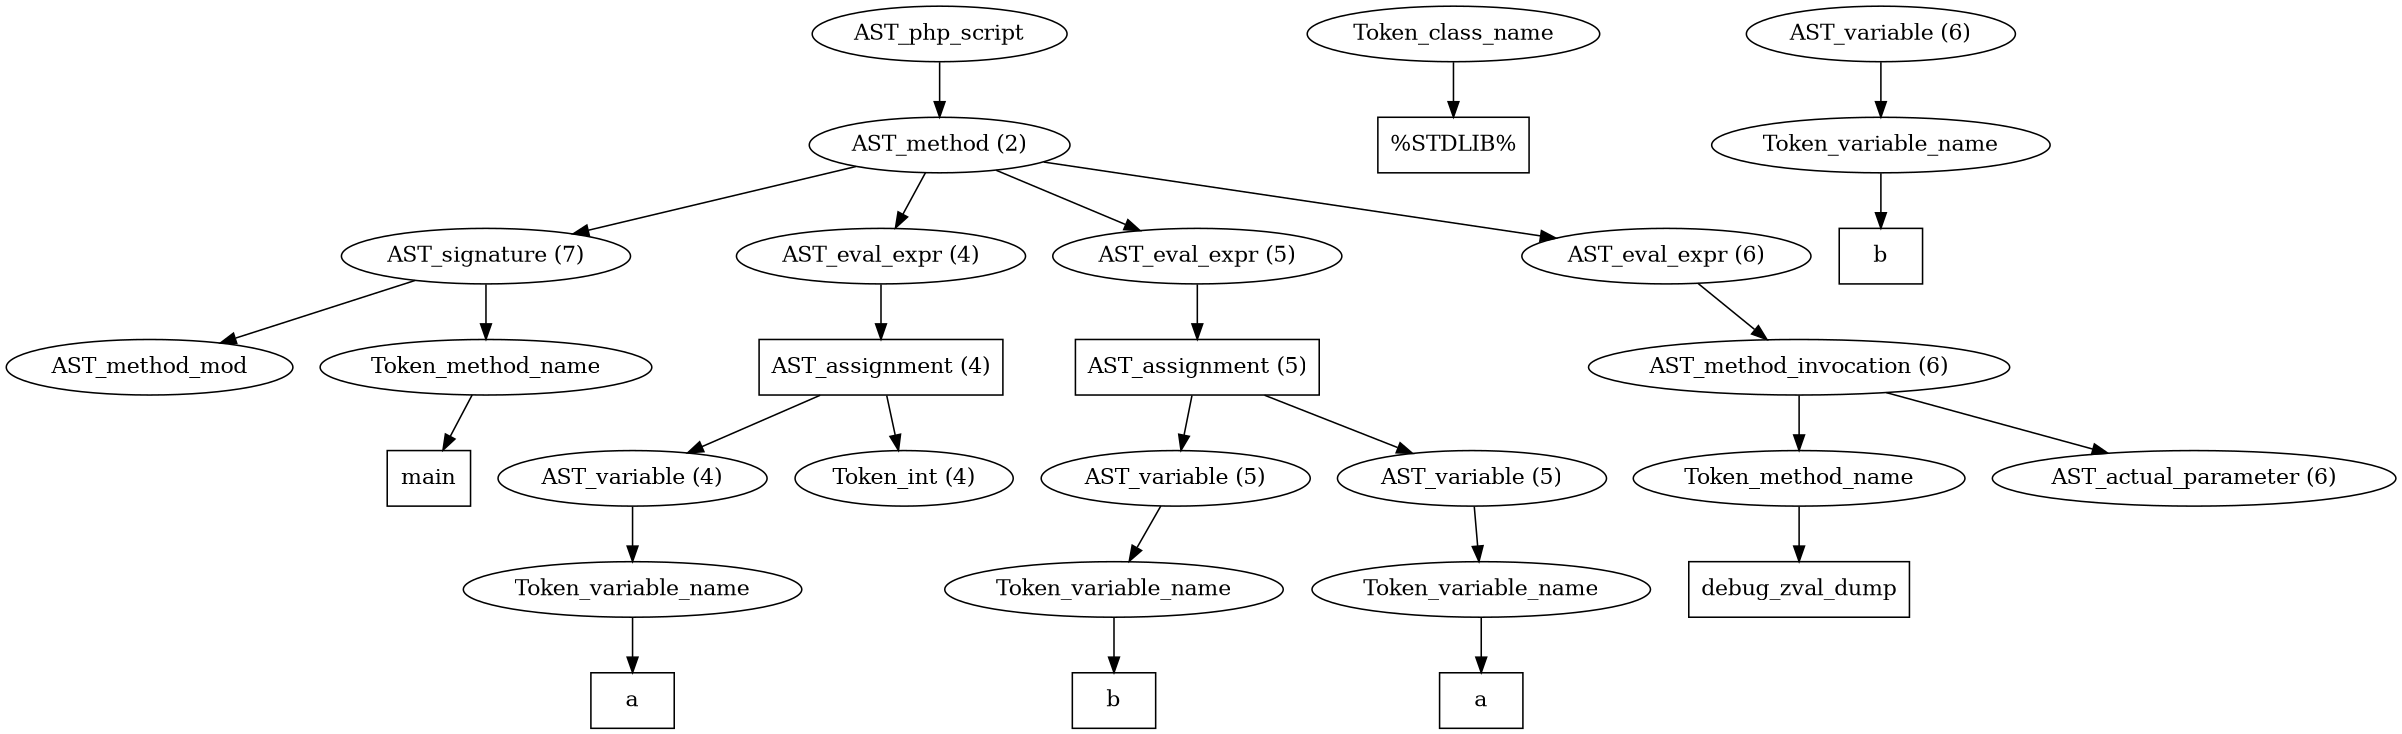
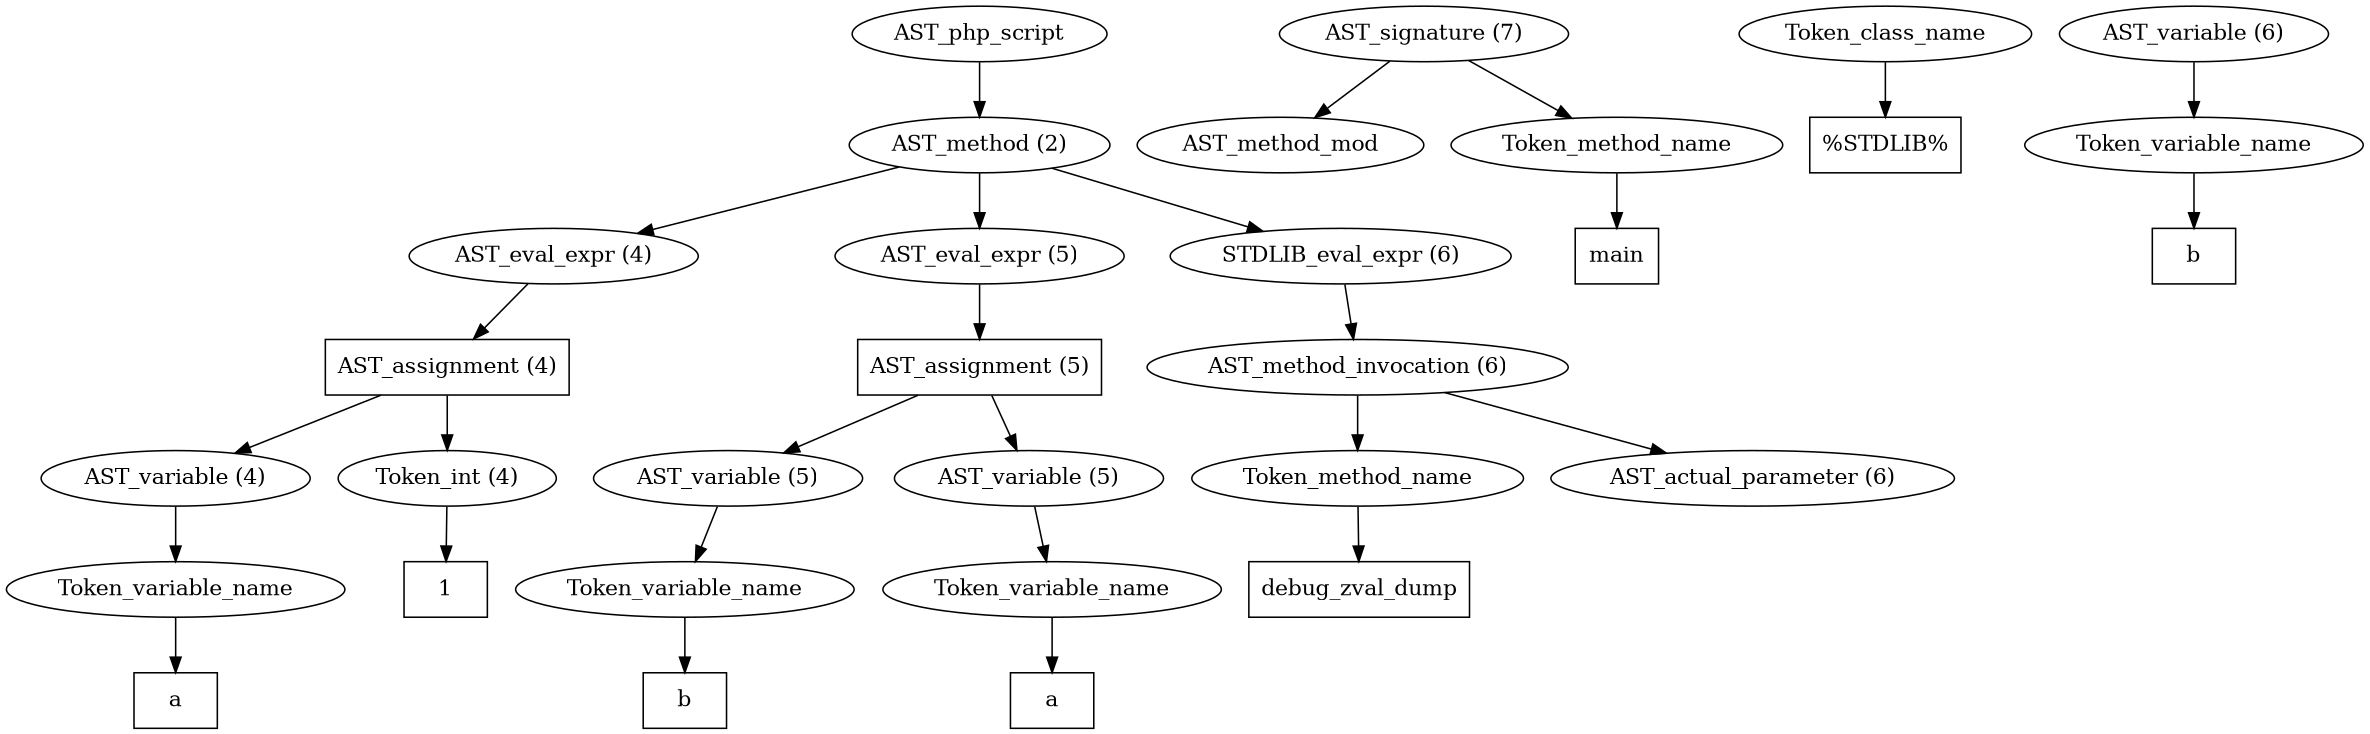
edge "AST_method (2)" -> "AST_signature (7)": removed
node "AST_eval_expr (6)": label "AST_eval_expr (6)" -> "STDLIB_eval_expr (6)"
node "1": added
